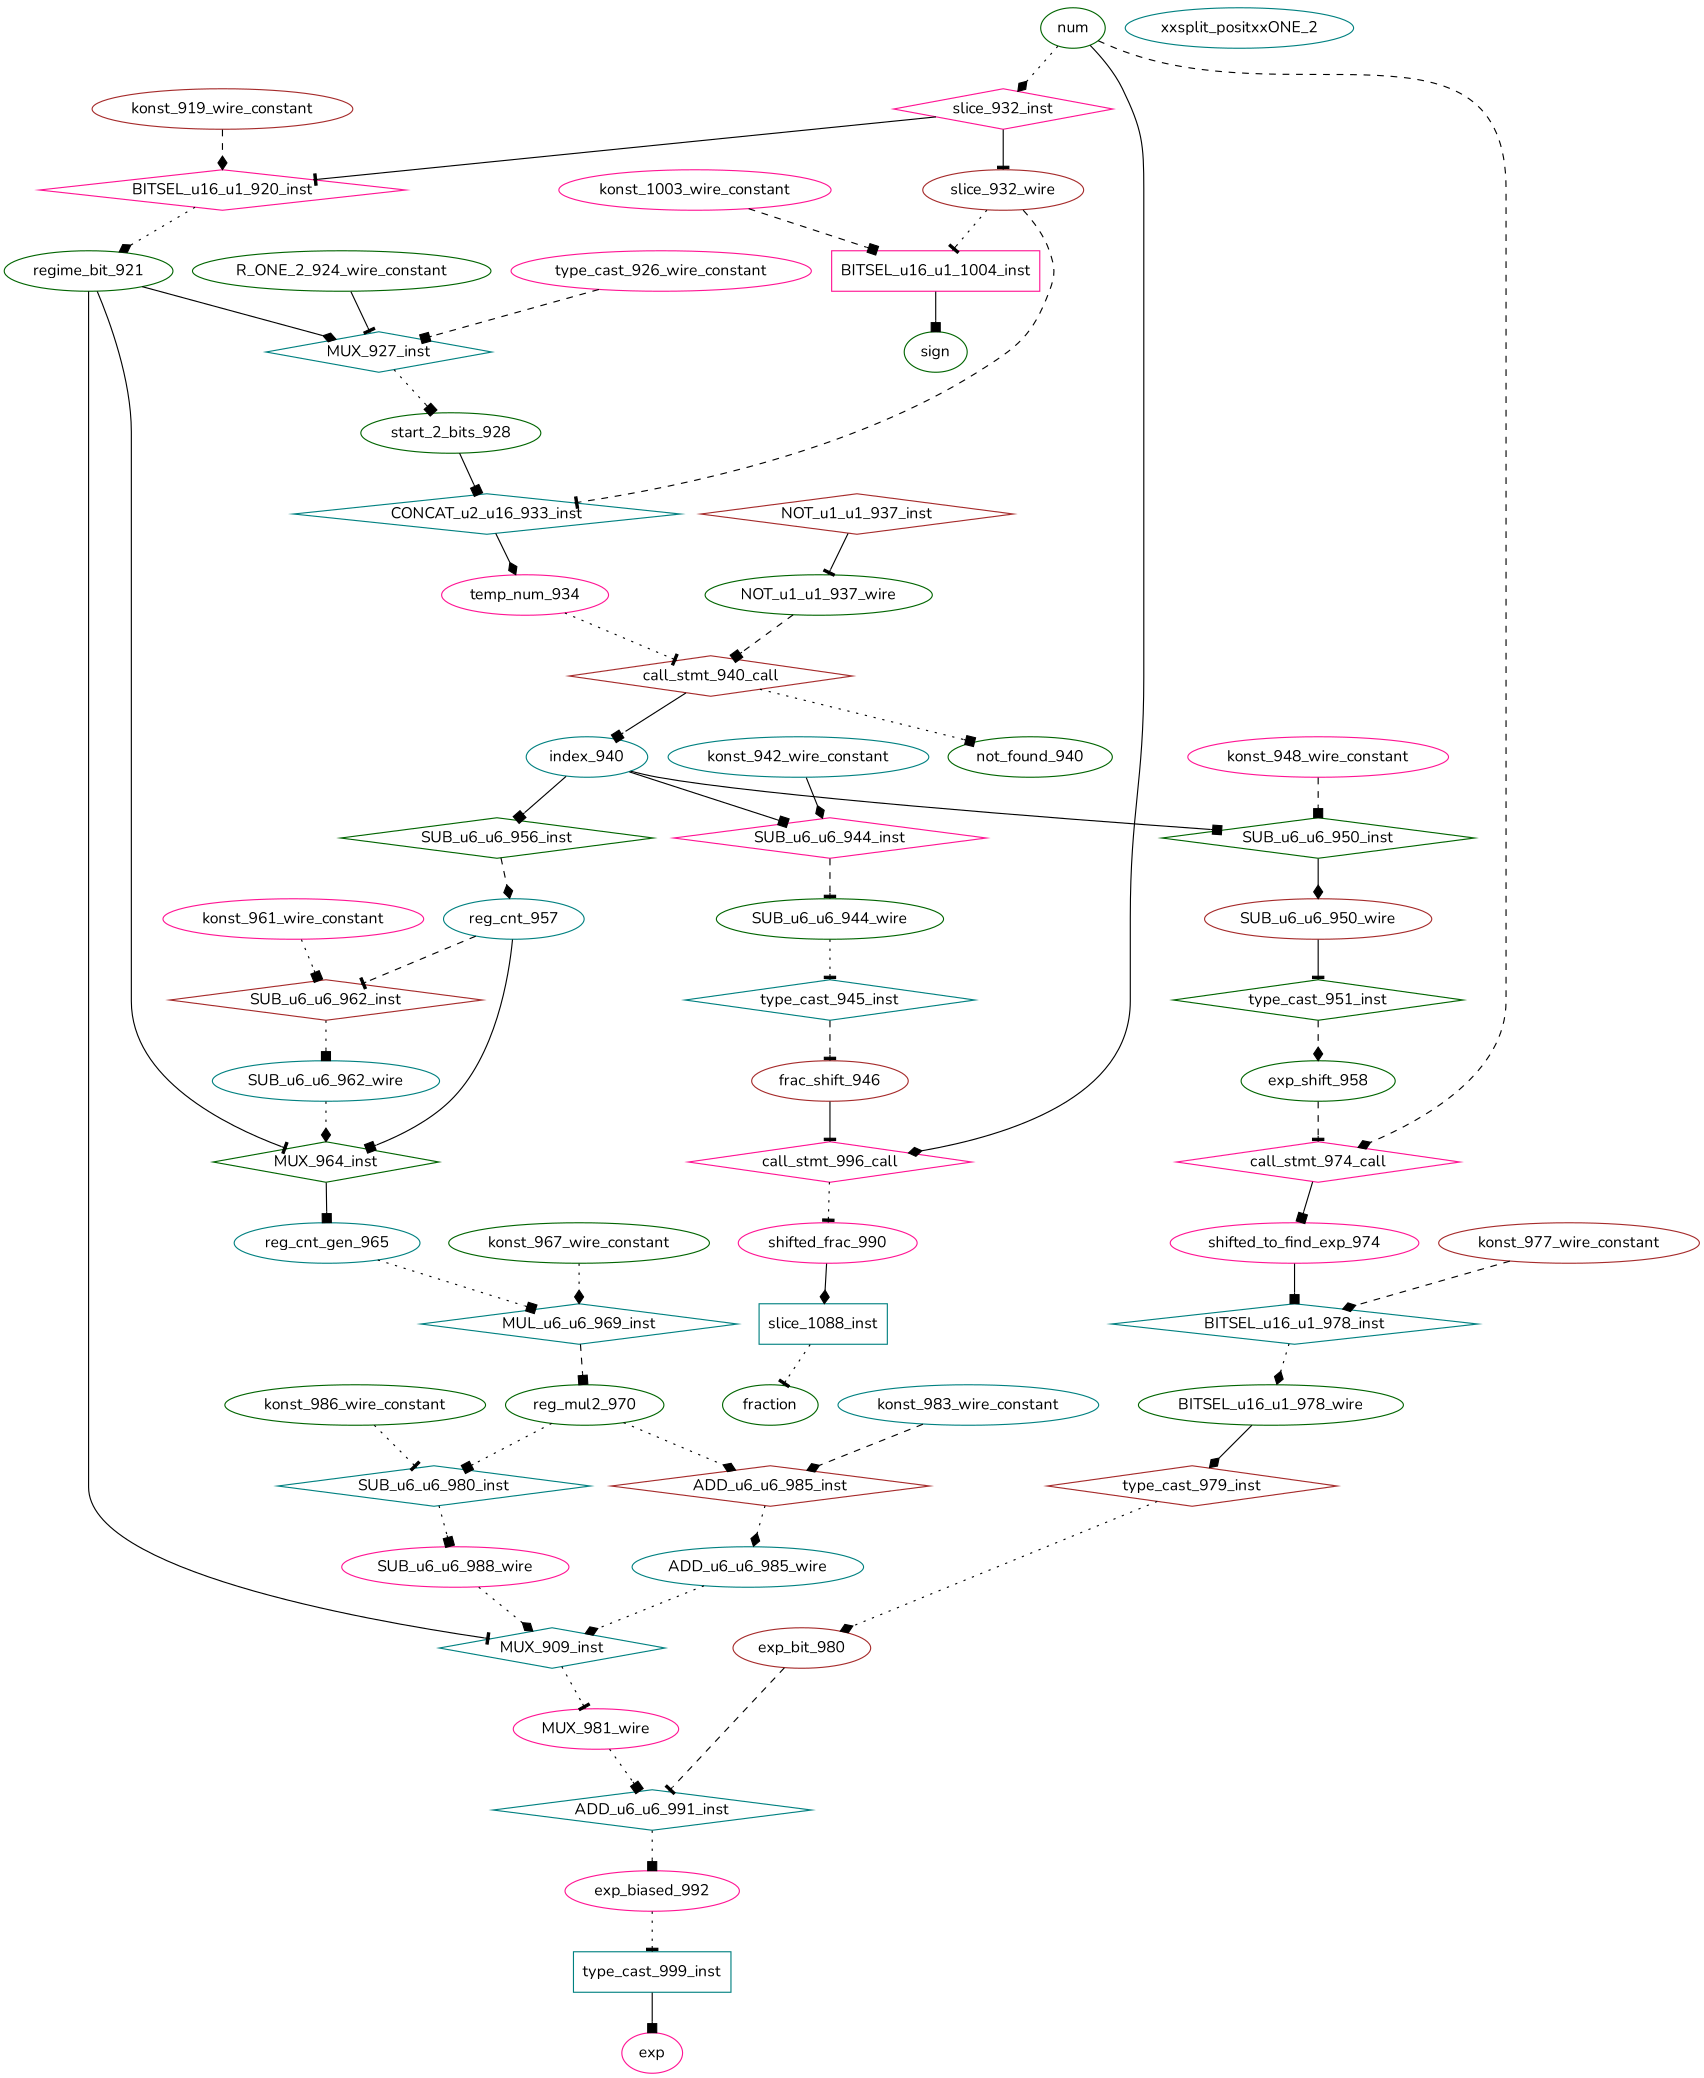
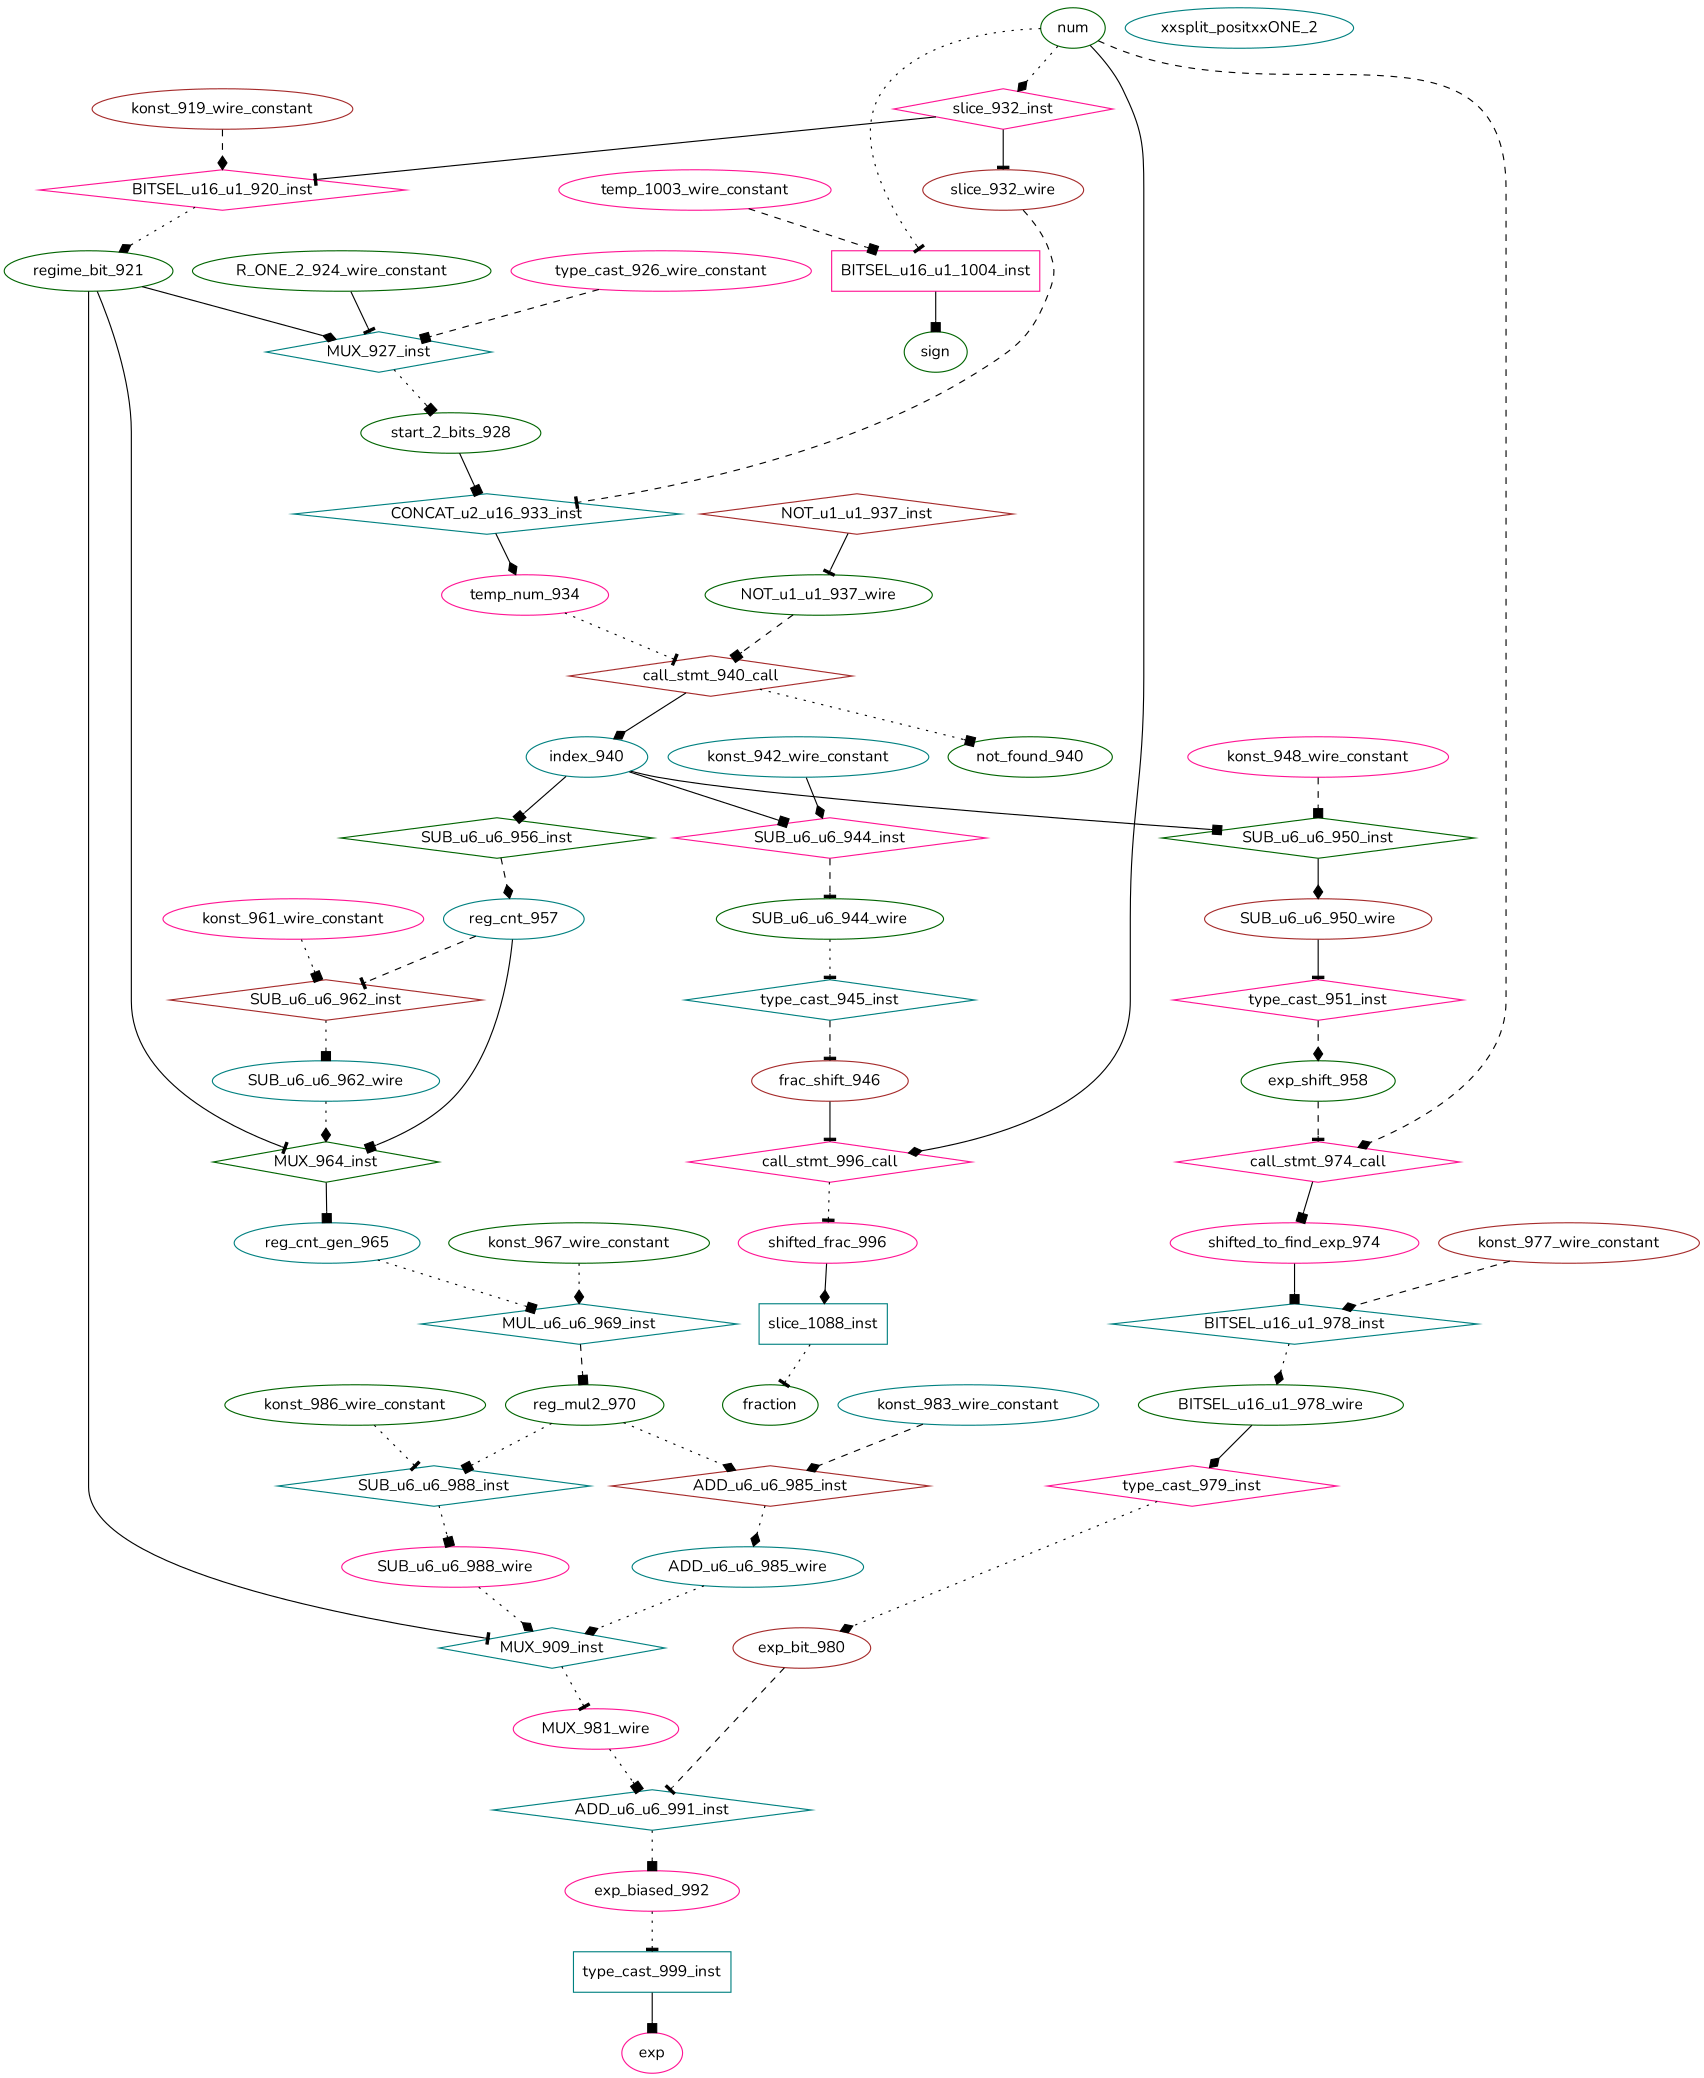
node "konst_1003_wire_constant": label "konst_1003_wire_constant" -> "temp_1003_wire_constant"
edge "slice_932_wire" -> "BITSEL_u16_u1_1004_inst": now "num" -> "BITSEL_u16_u1_1004_inst"
edge "call_stmt_940_call" -> "index_940": arrowhead box -> diamond
node "type_cast_951_inst": color darkgreen -> deeppink
node "shifted_frac_990": label "shifted_frac_990" -> "shifted_frac_996"
node "SUB_u6_u6_980_inst": label "SUB_u6_u6_980_inst" -> "SUB_u6_u6_988_inst"
node "type_cast_979_inst": color brown -> deeppink
